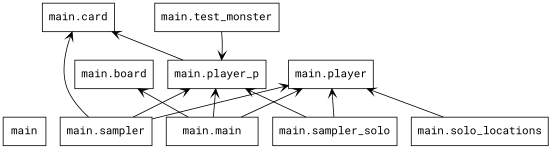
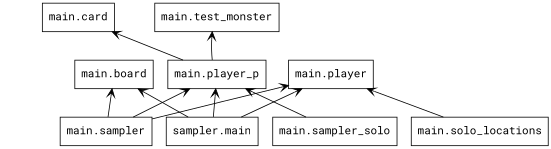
edge "main.test_monster" -> "main.player_p": reversed
edge "main.sampler" -> "main.card": now "main.sampler" -> "main.board"
edge "main.sampler_solo" -> "main.player": removed
node "main": removed
node "main.main": label "main.main" -> "sampler.main"
